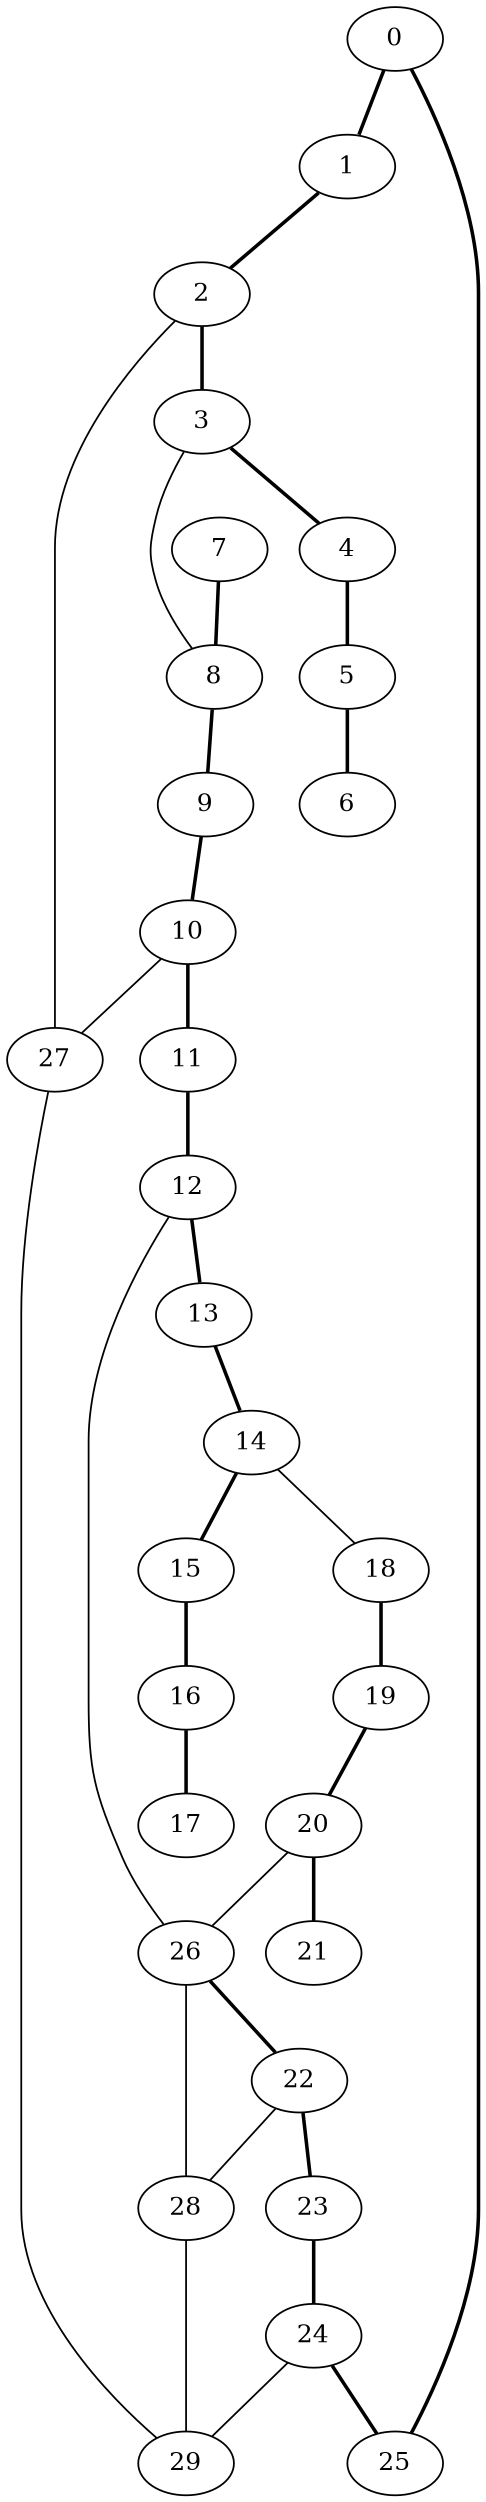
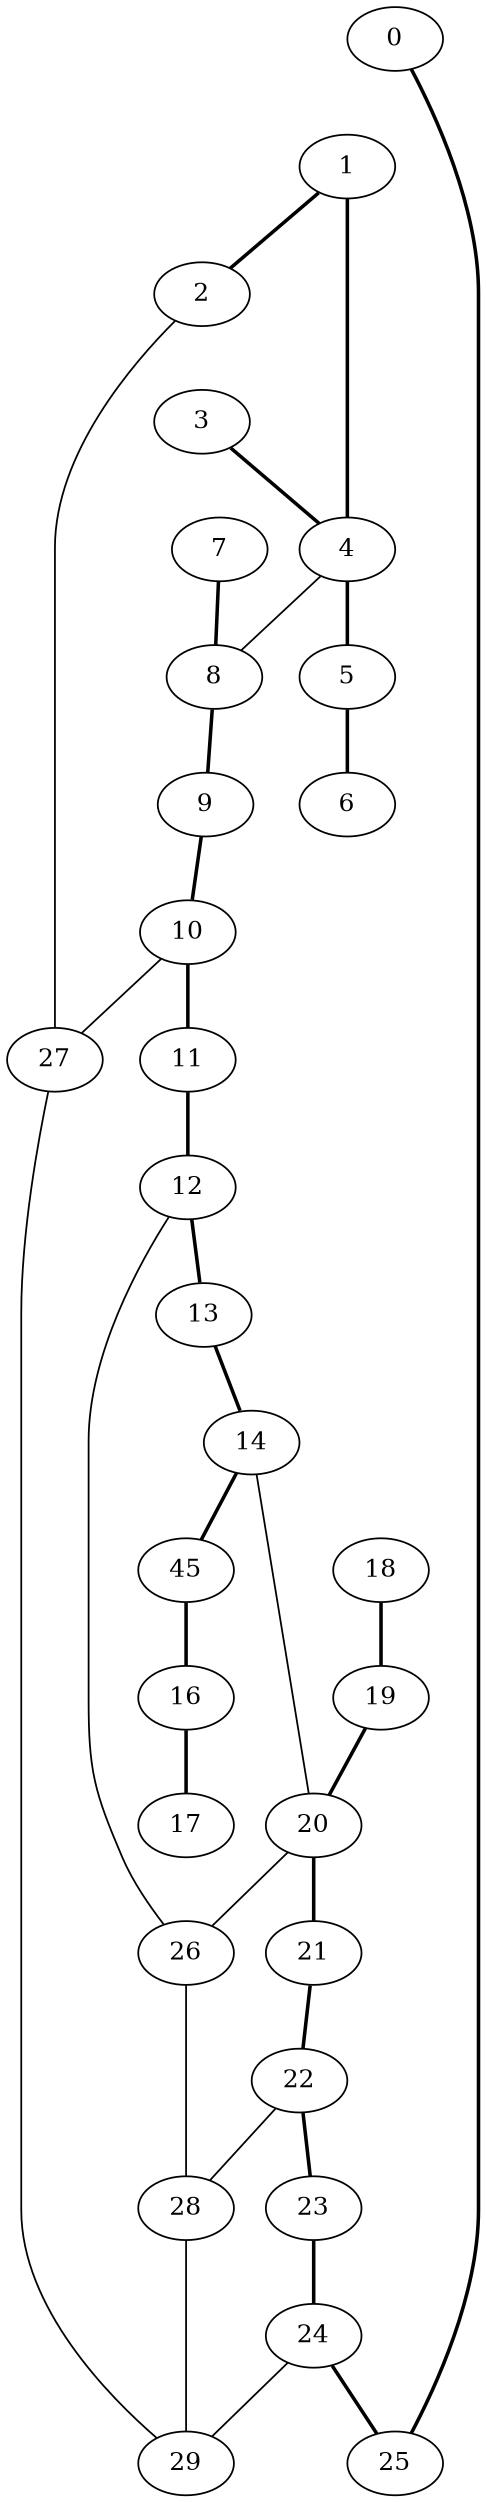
edge "0" -- "1": now "4" -- "1"
edge "2" -- "3": removed
edge "3" -- "8": now "4" -- "8"
edge "14" -- "18": now "14" -- "20"
node "15": label "15" -> "45"
edge "26" -- "22": now "21" -- "22"
